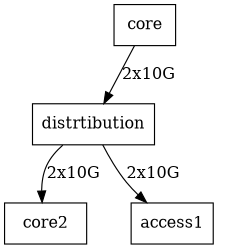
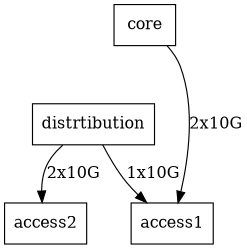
edge "core" -> "distrtibution": now "core" -> "access1"
edge "distrtibution" -> "access1": label "2x10G" -> "1x10G"
node "core2": label "core2" -> "access2"
